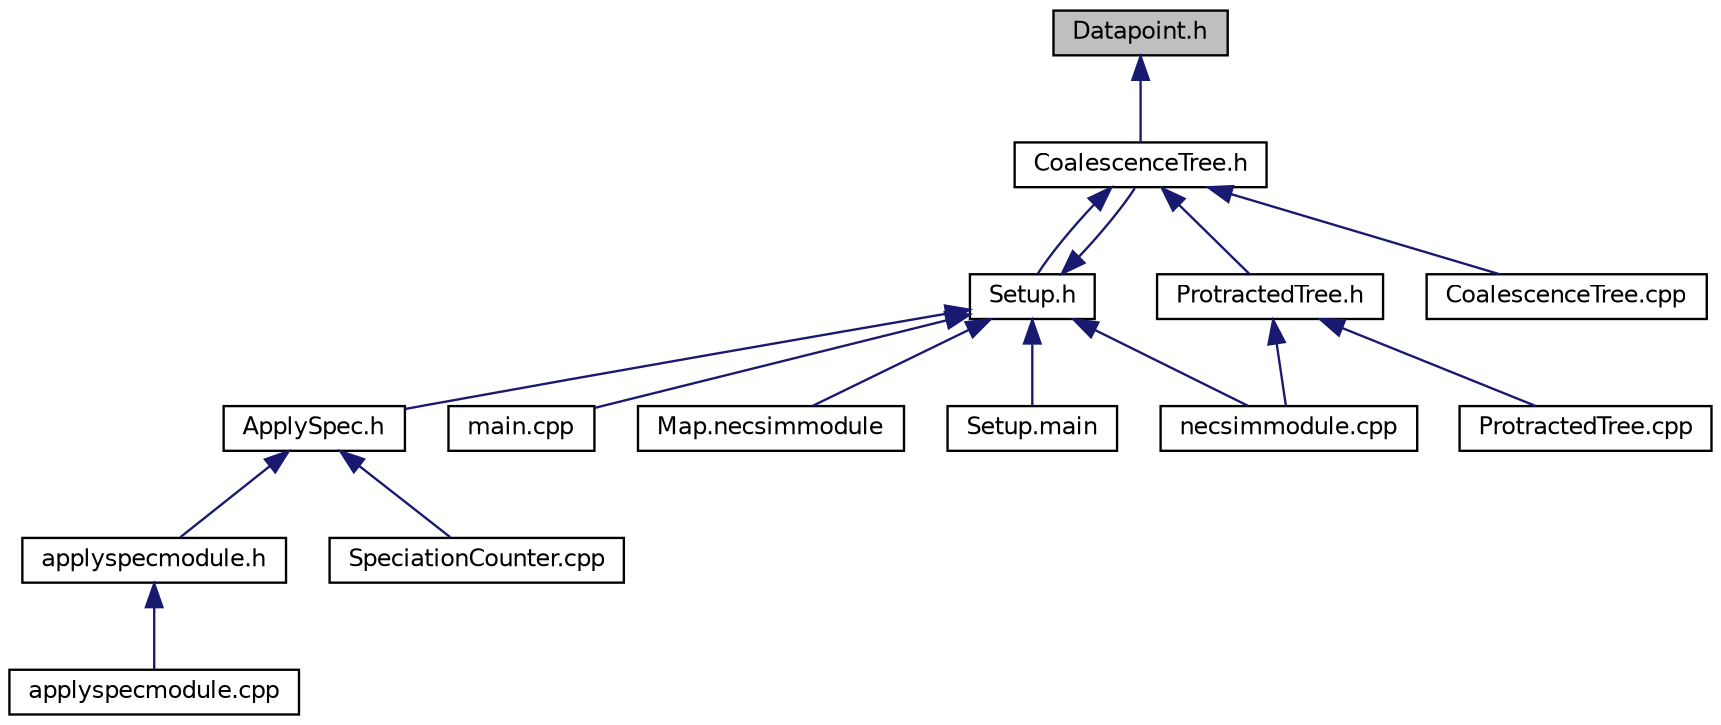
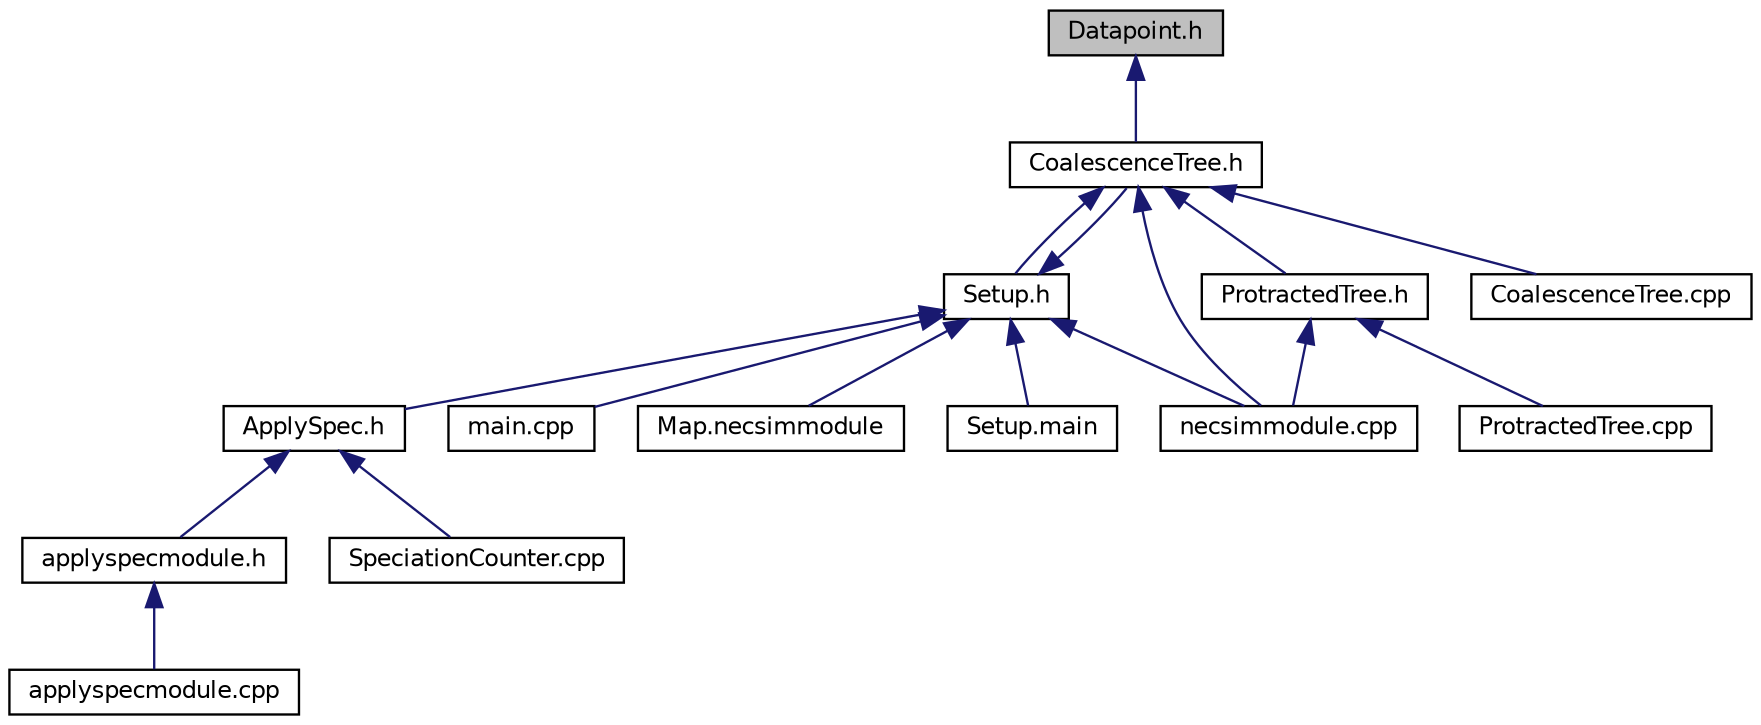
edge "necsimmodule.cpp" -> "CoalescenceTree.h": added
